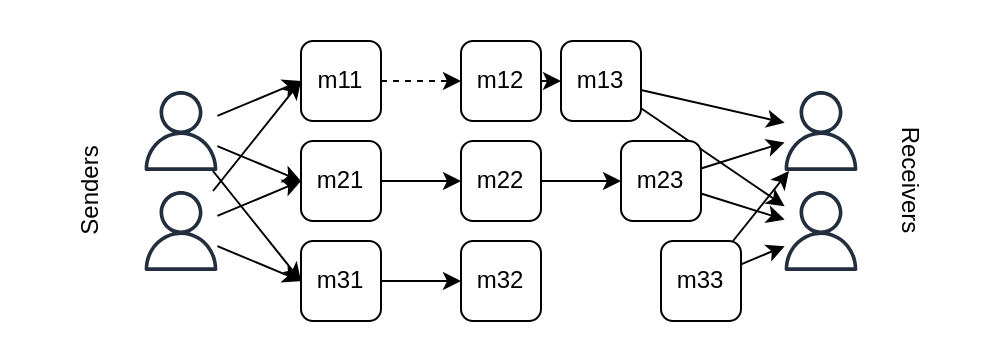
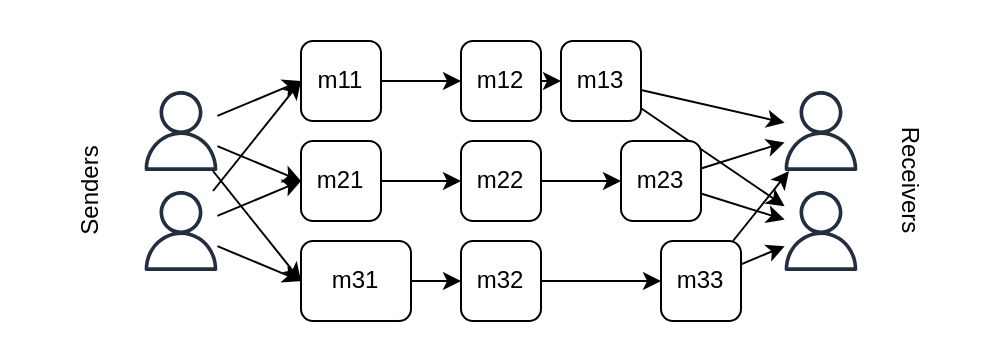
edge "m11" -> "m12": style dashed -> solid
node "m31": size 80x80 -> 110x80
edge "m32" -> "m33": added
